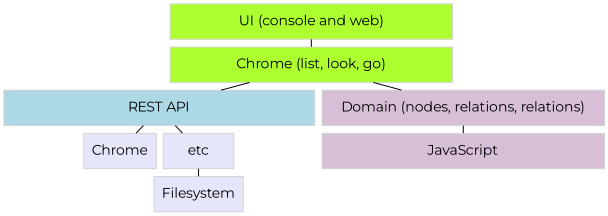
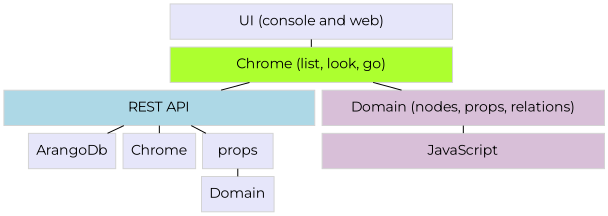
node "UI (console and web)": fillcolor greenyellow -> lavender
node "Domain (nodes, relations, relations)": label "Domain (nodes, relations, relations)" -> "Domain (nodes, props, relations)"
node "ArangoDb": added
node "etc": label "etc" -> "props"
node "Filesystem": label "Filesystem" -> "Domain"
